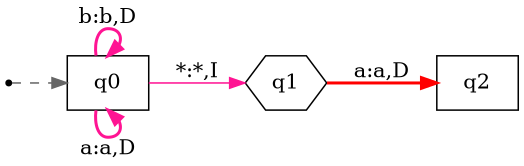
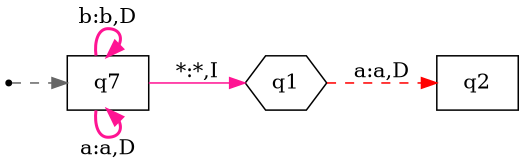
node "q0": label "q0" -> "q7"
edge "q1" -> "q2": style bold -> dashed
